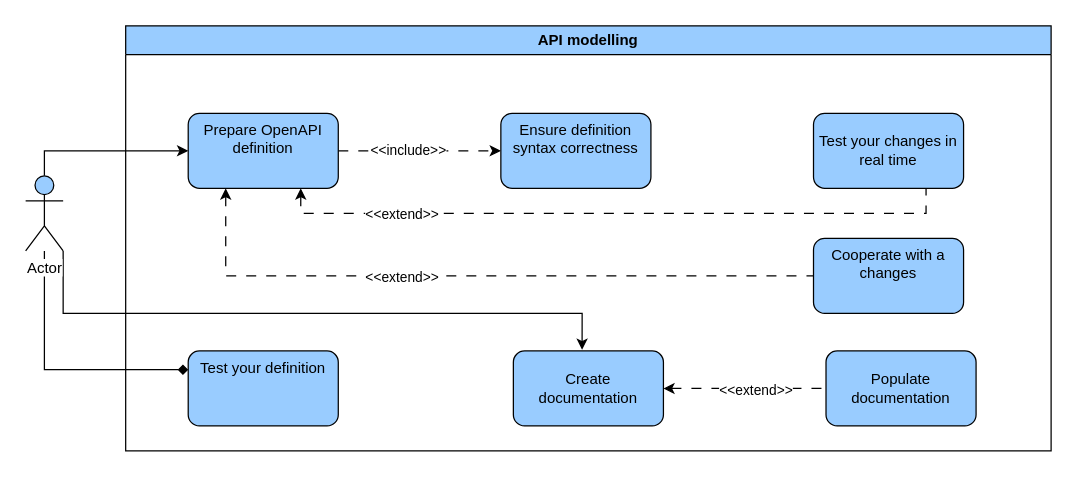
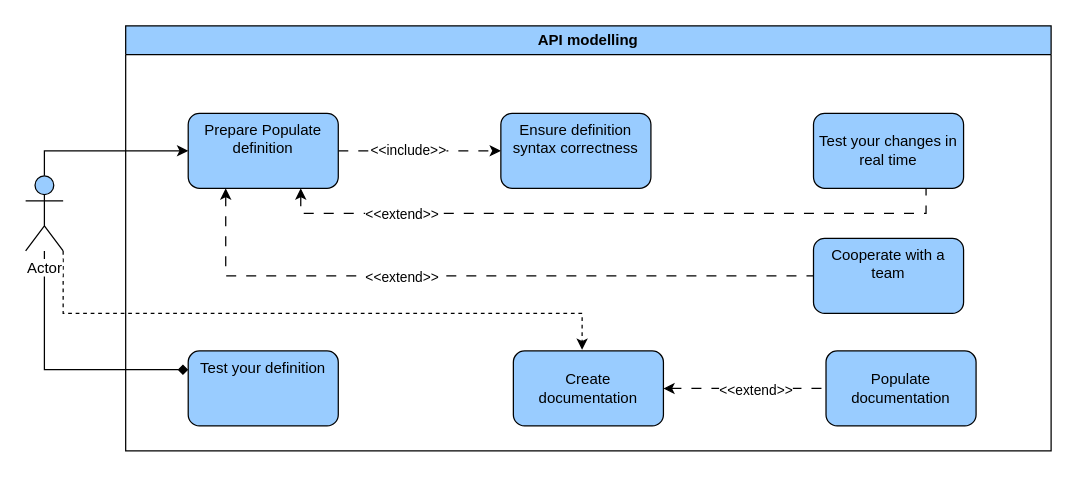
node "Prepare OpenAPI definition": label "Prepare OpenAPI definition" -> "Prepare Populate definition"
node "Cooperate with a changes": label "Cooperate with a changes" -> "Cooperate with a team"
edge "Actor" -> "Create documentation": style solid -> dashed
